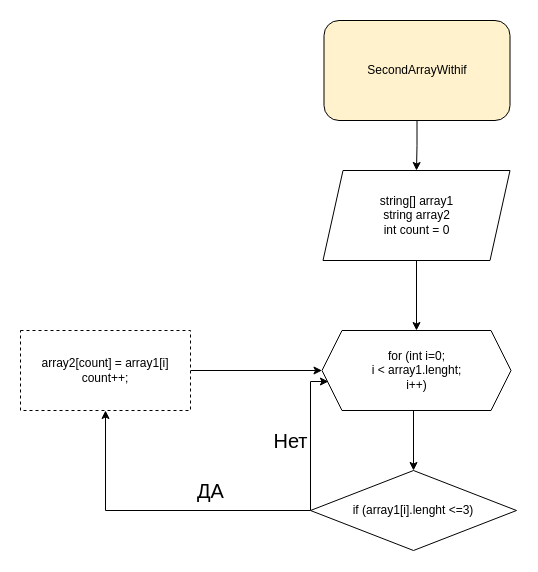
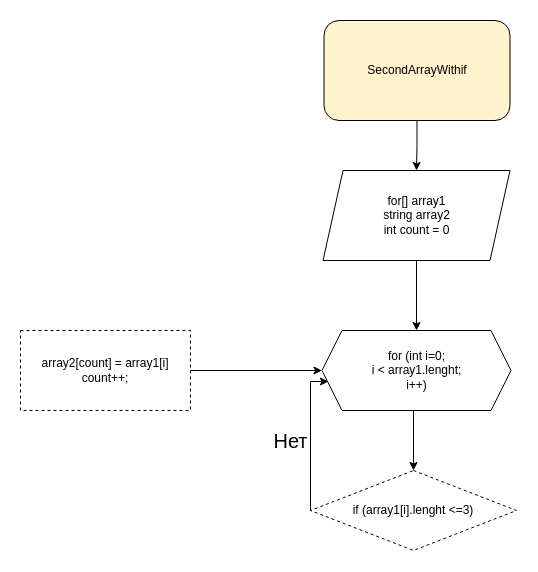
node "string[] array1 string array2 int count = 0": label "string[] array1 string array2 int count = 0" -> "for[] array1 string array2 int count = 0"
edge "if (array1[i].lenght <=3)" -> "array2[count] = array1[i] count++;": removed, label "ДА"
node "if (array1[i].lenght <=3)": style solid -> dashed
